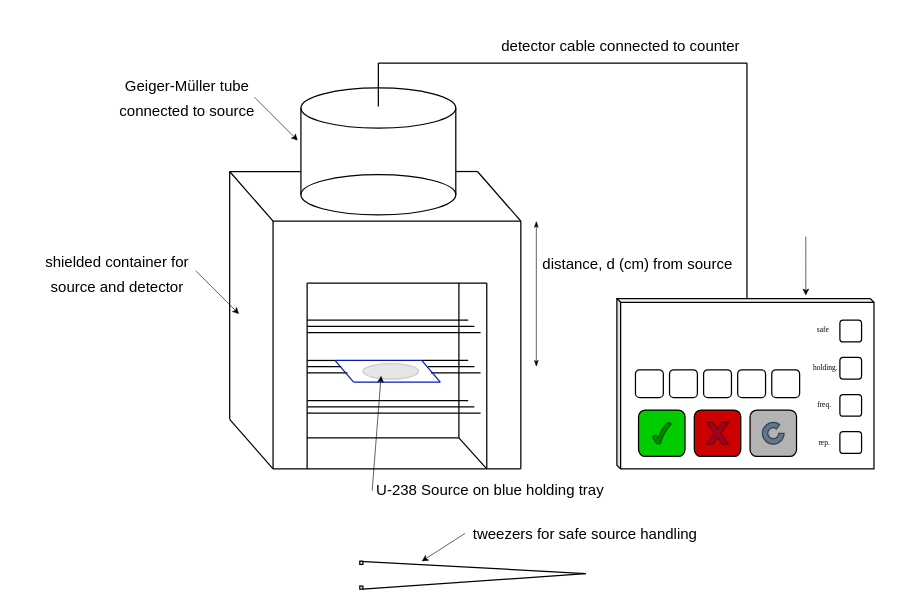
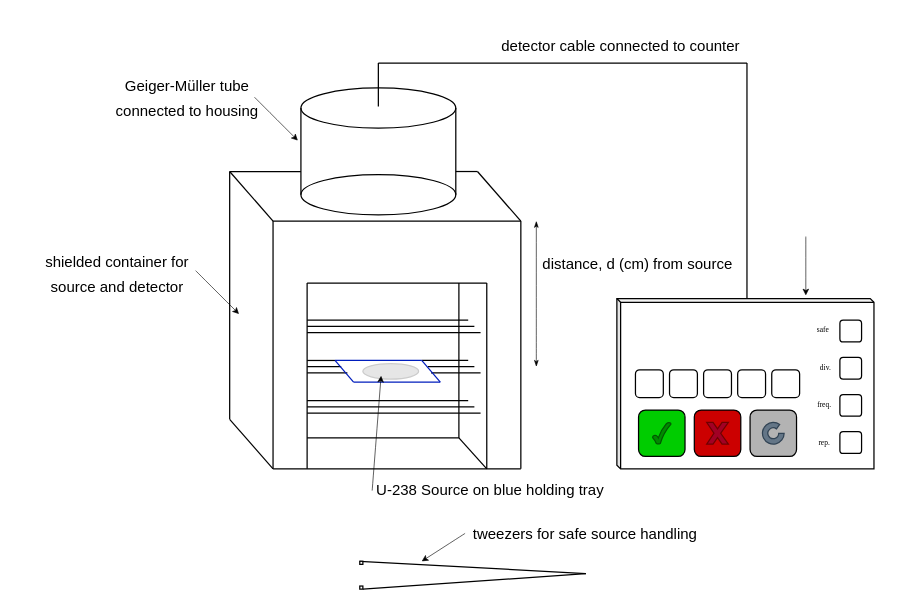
node "Geiger-Müller tube connected to source": label "Geiger-Müller tube connected to source" -> "Geiger-Müller tube connected to housing"
node "holding.": label "holding." -> "div."
